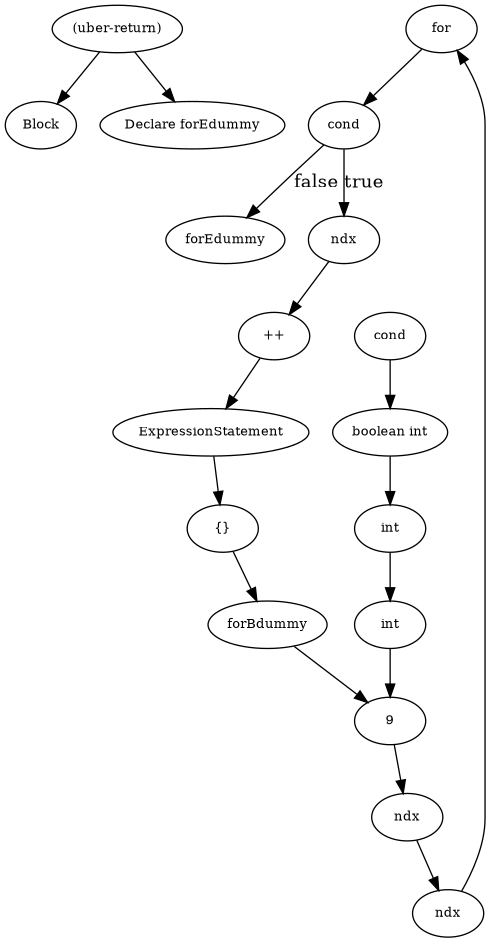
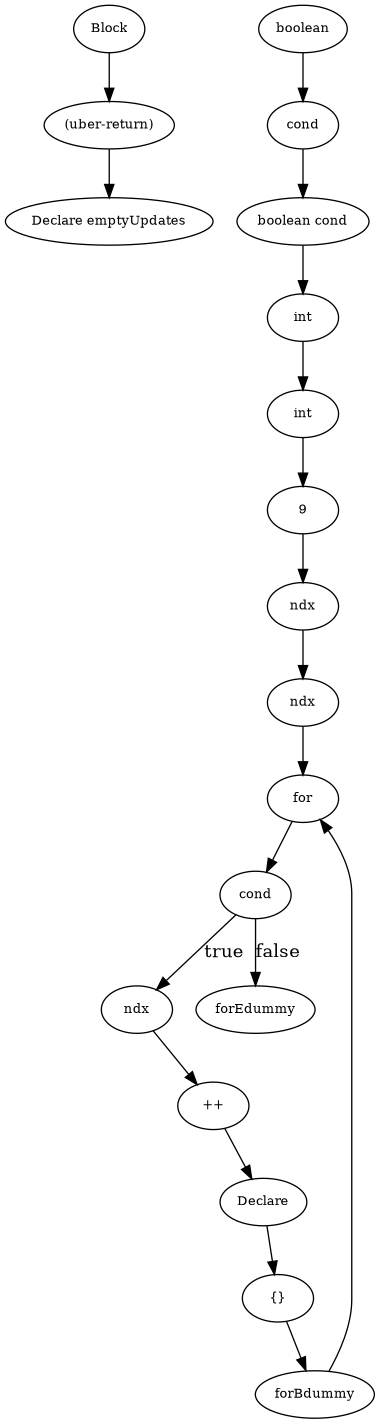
node "boolean": added
edge "(uber-return)" -> "Block": reversed
node "Declare forEdummy": label "Declare forEdummy" -> "Declare emptyUpdates"
node "ExpressionStatement": label "ExpressionStatement" -> "Declare"
node "boolean int": label "boolean int" -> "boolean cond"
edge "forBdummy" -> "9": now "forBdummy" -> "for"
